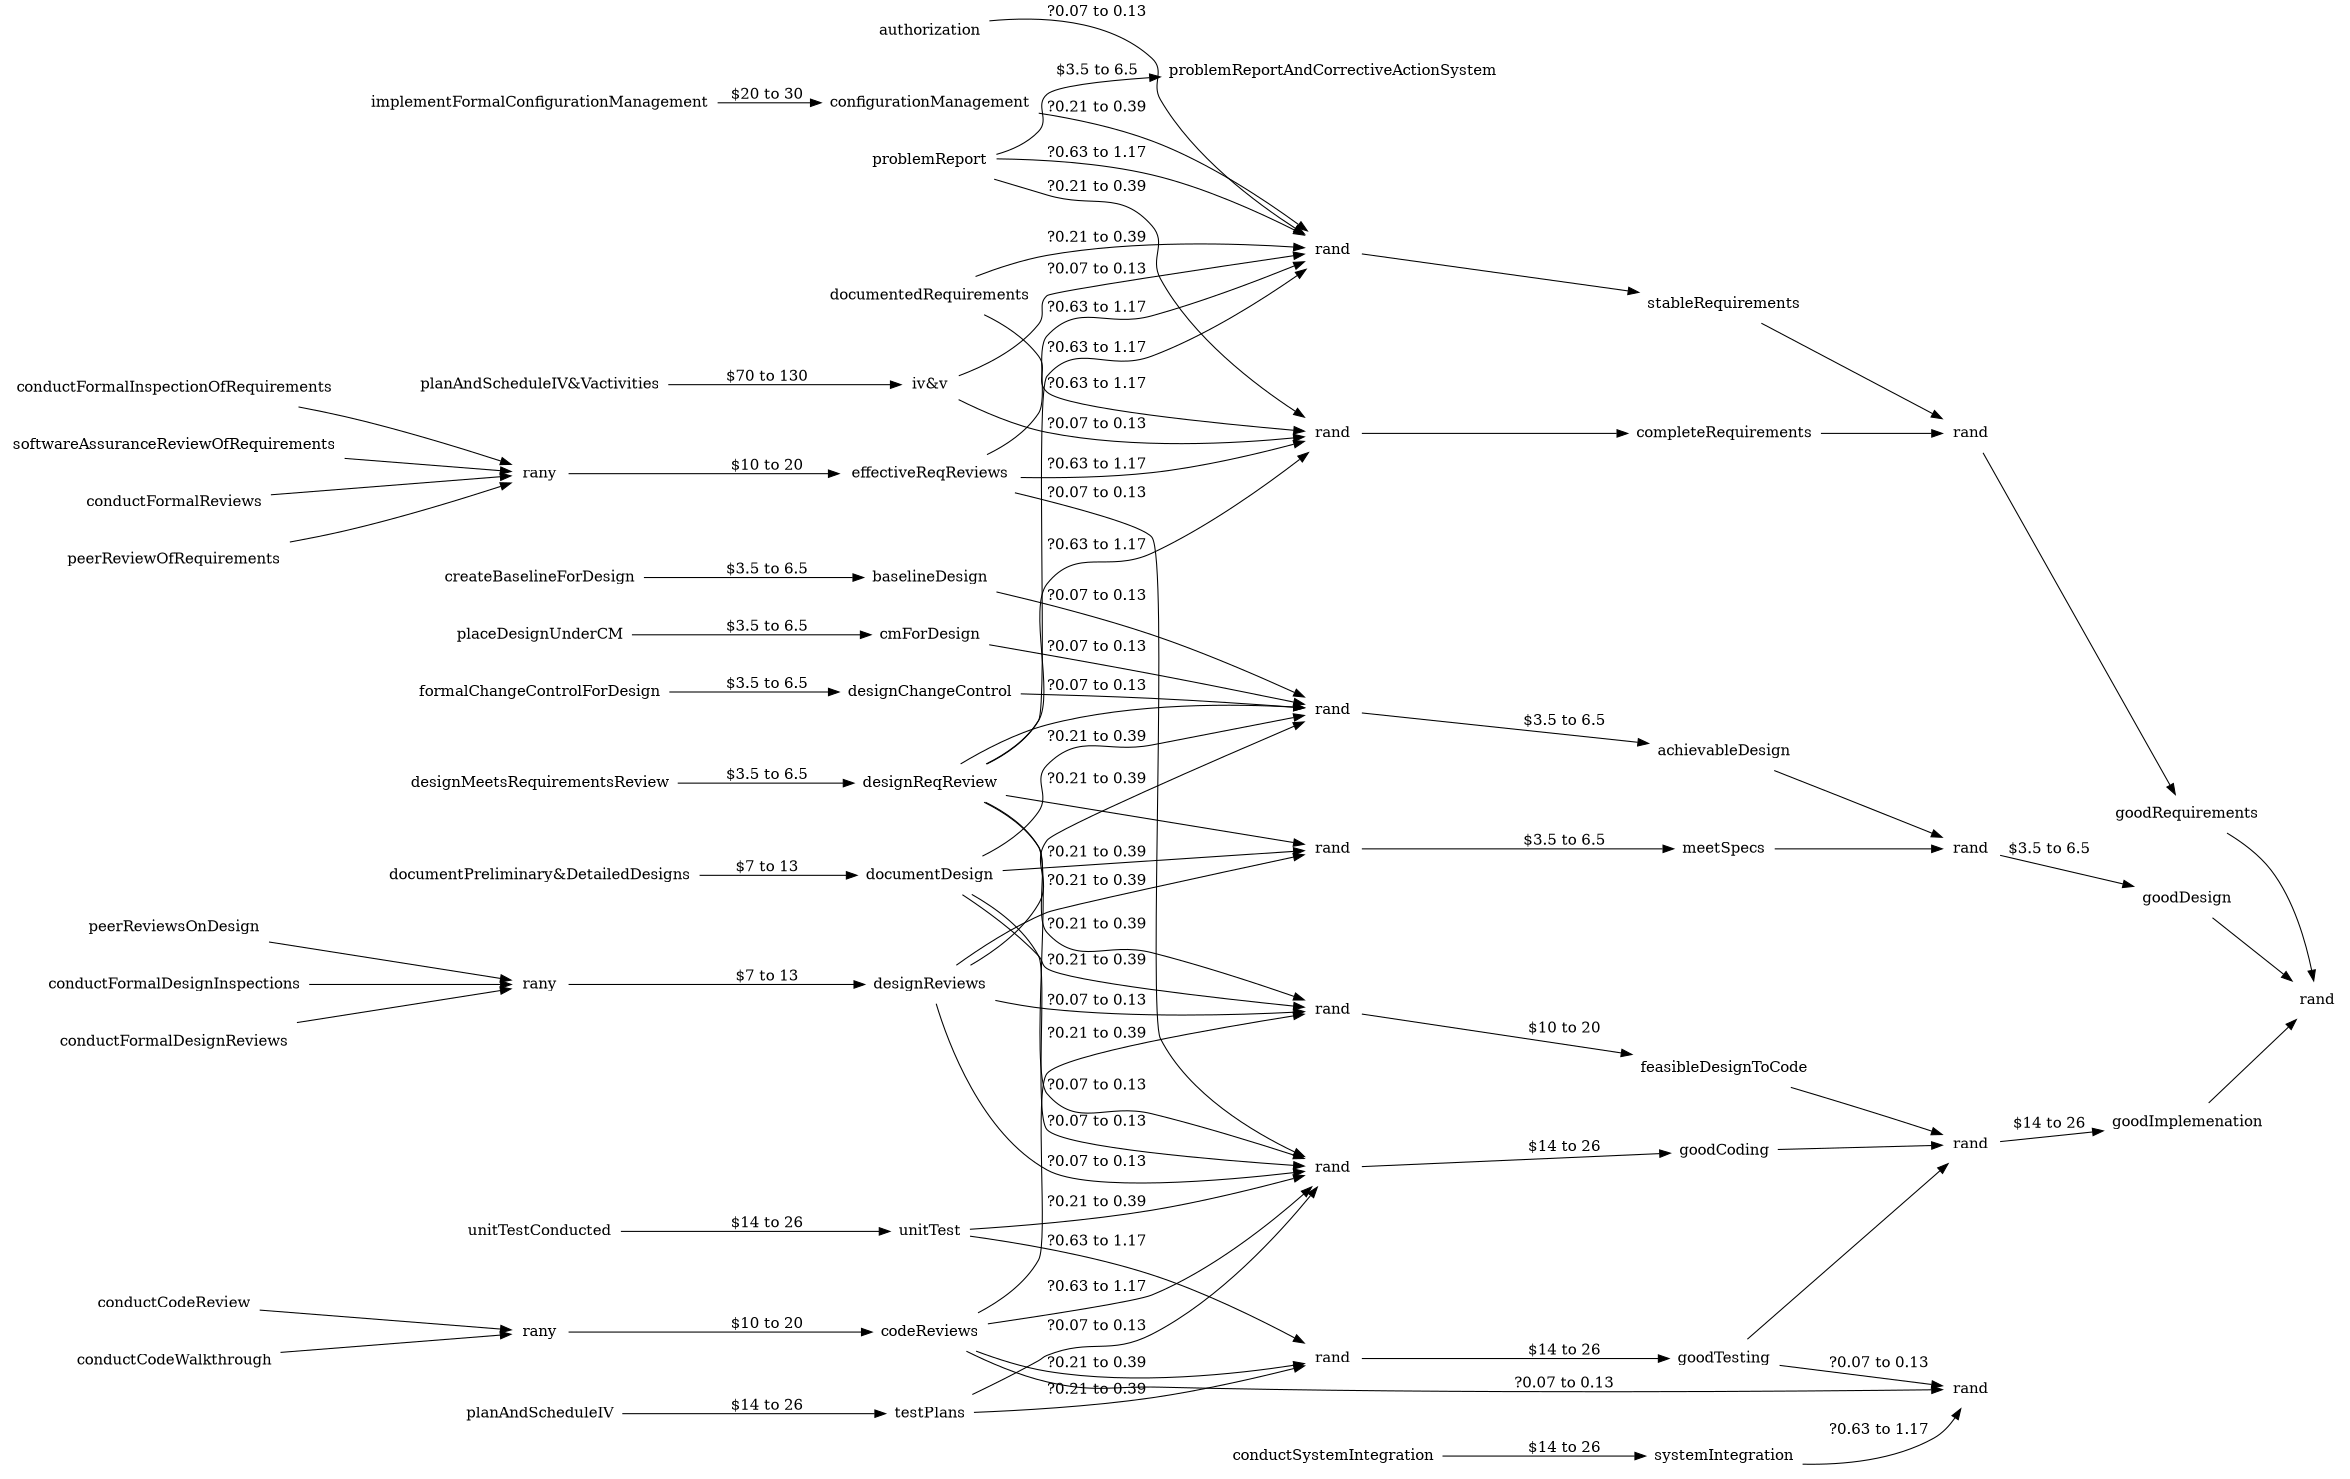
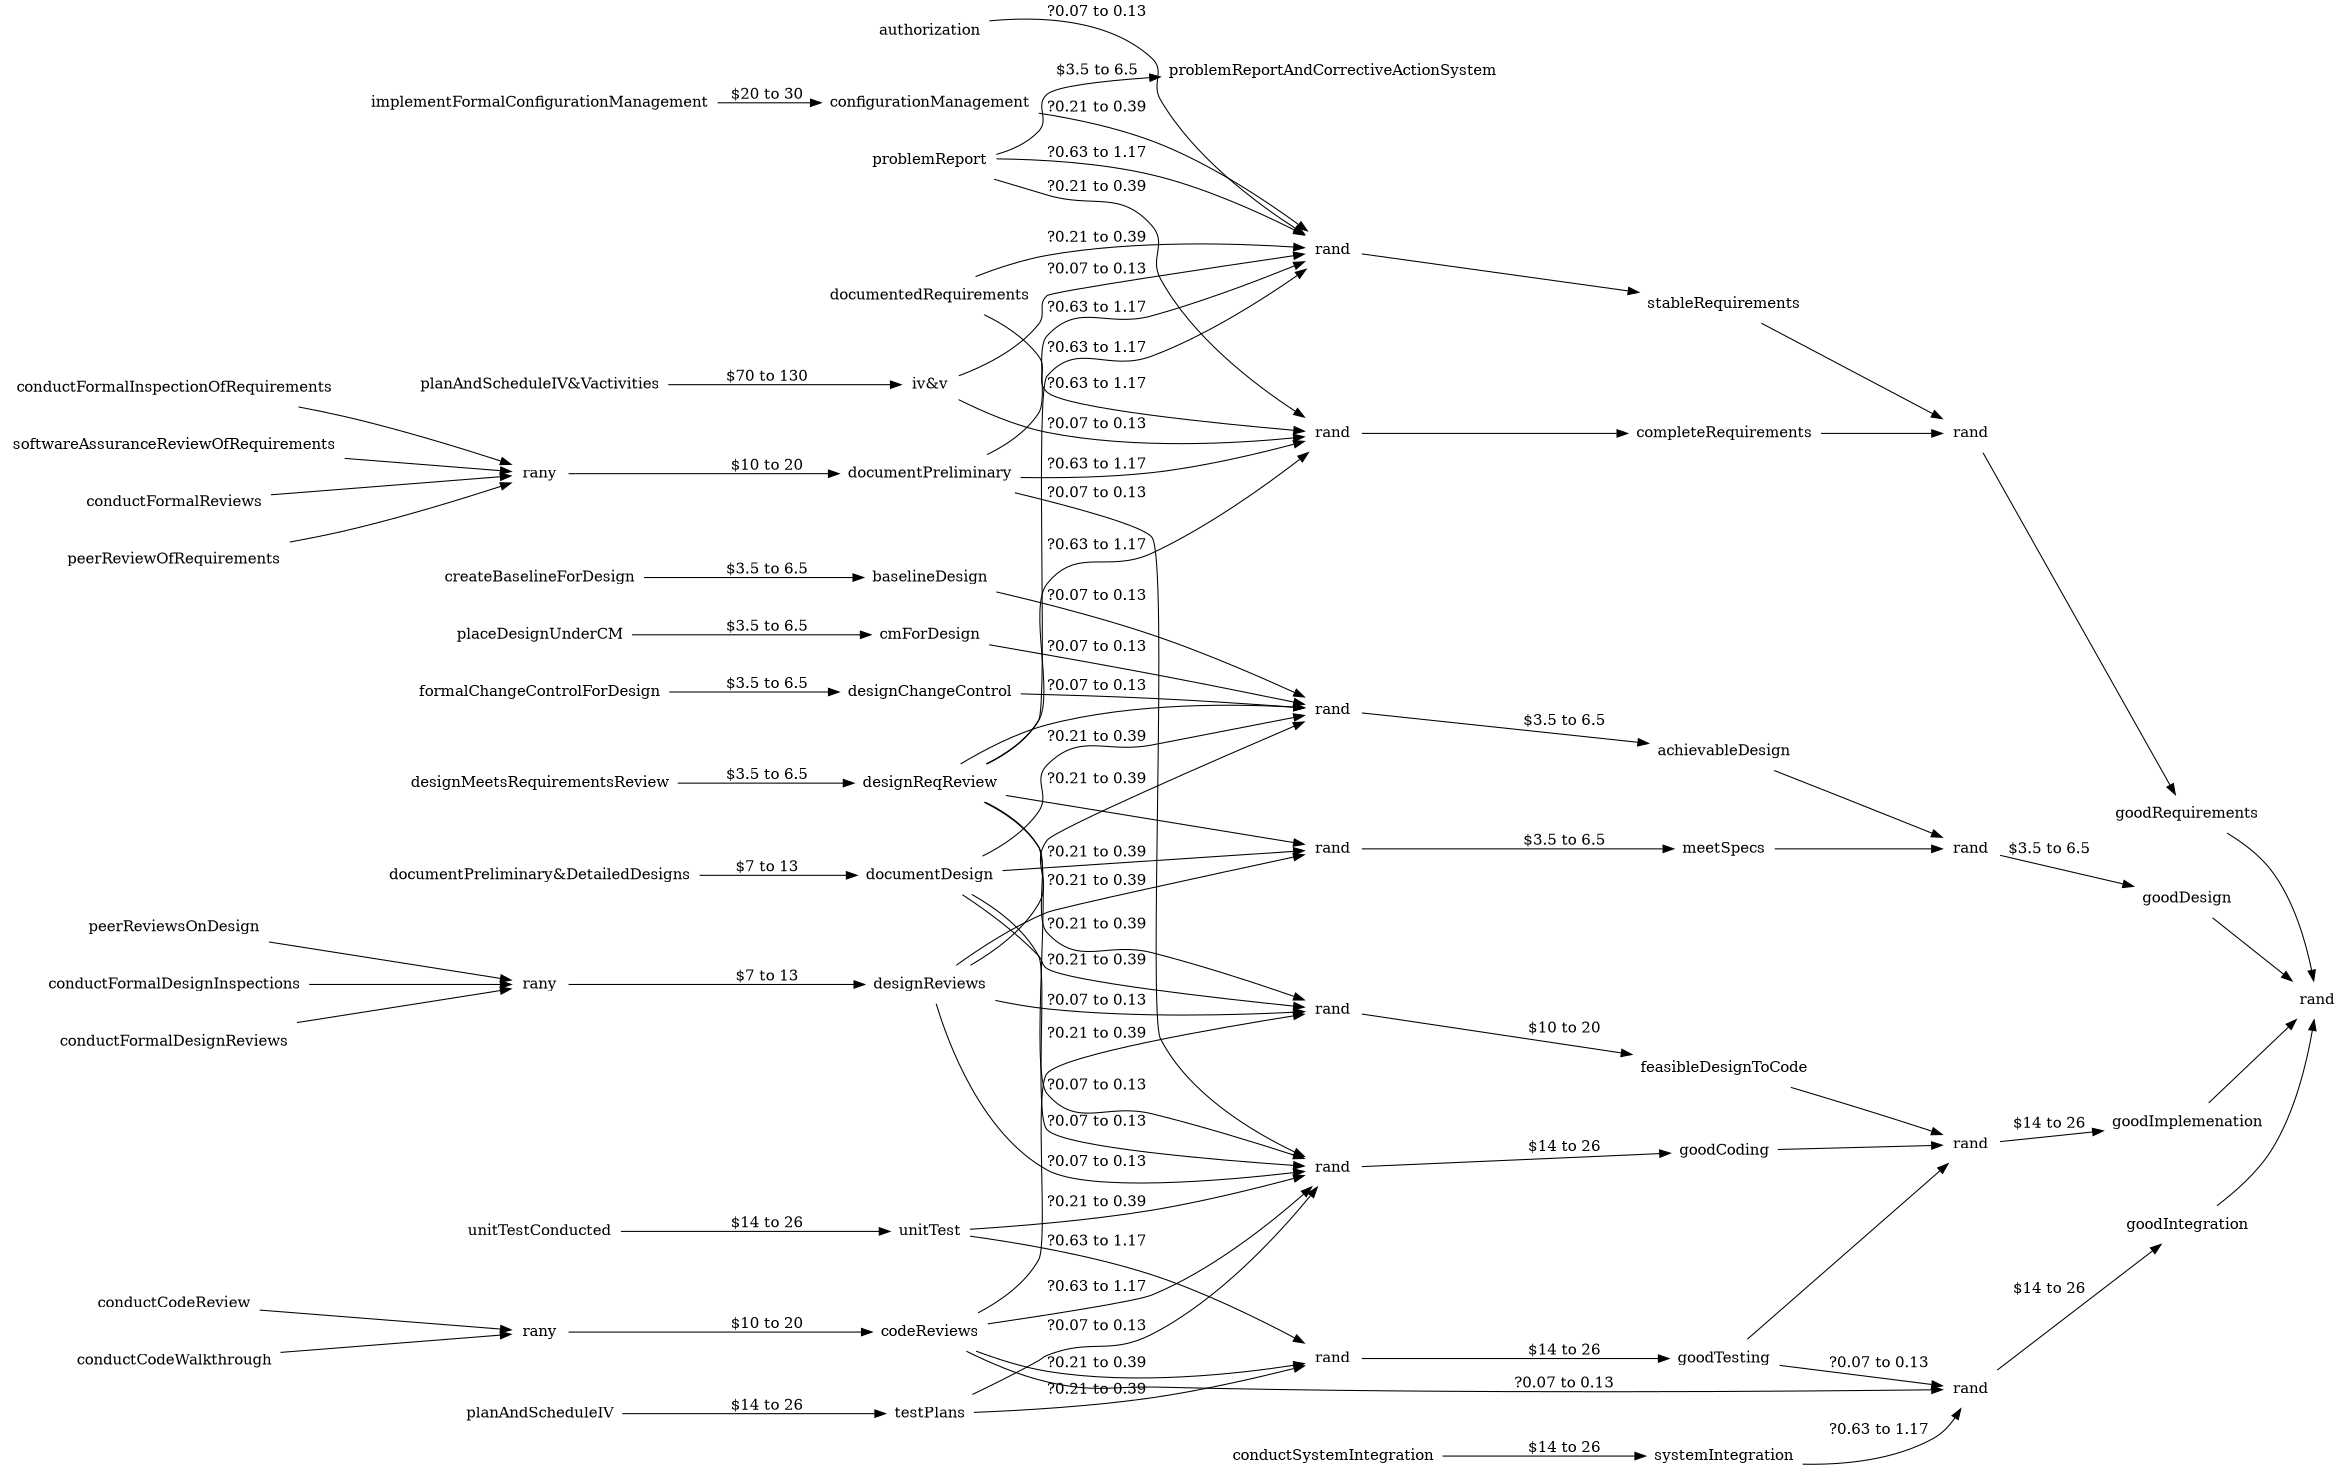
node "effectiveReqReviews": label "effectiveReqReviews" -> "documentPreliminary"
node "goodIntegration": added
